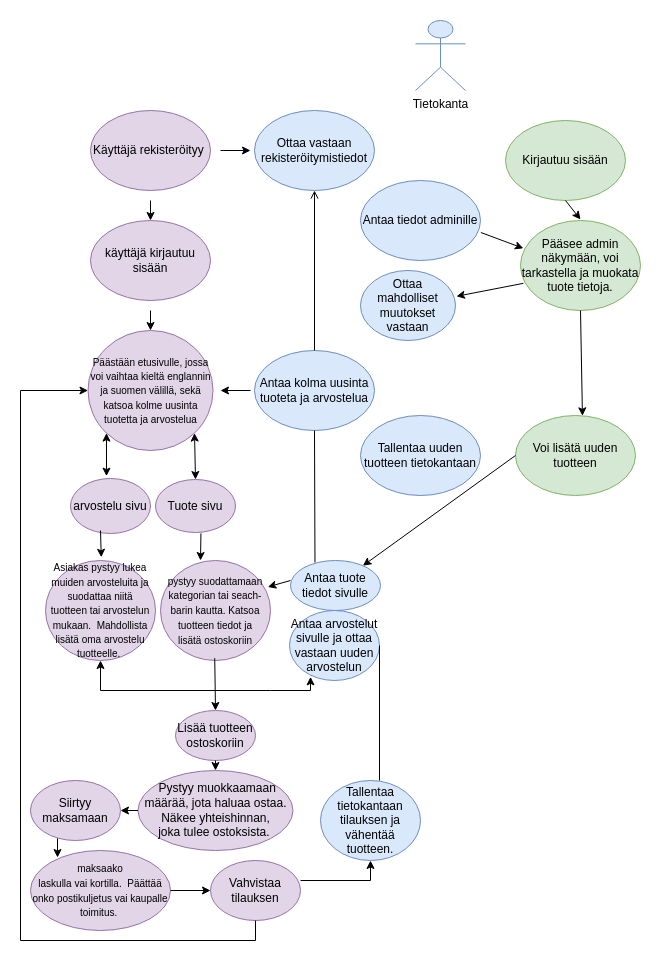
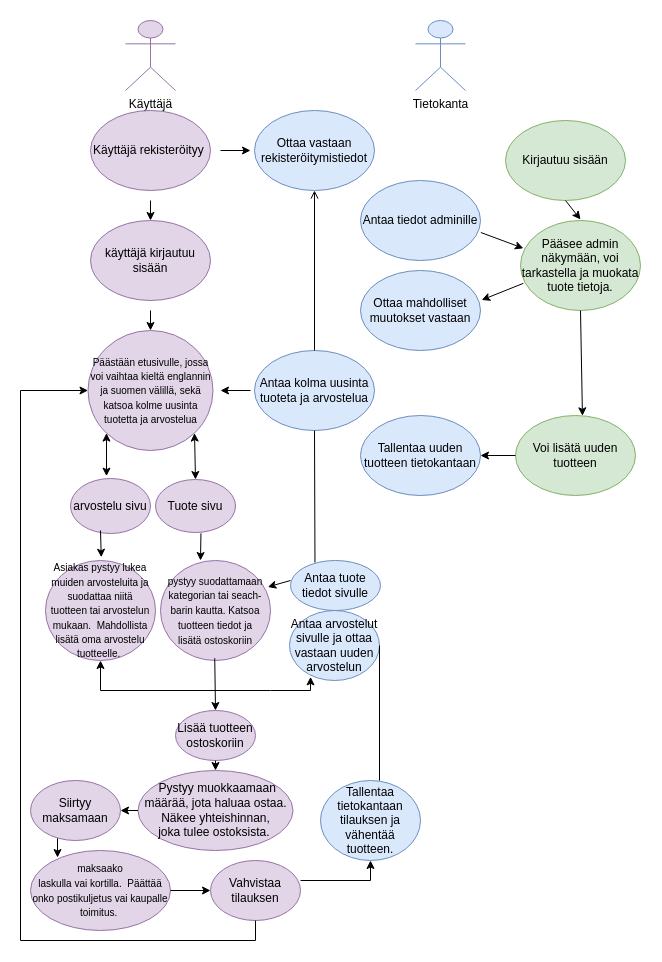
node "Käyttäjä": added
node "Ottaa mahdolliset muutokset vastaan": size 95x70 -> 120x80
edge "Voi lisätä uuden tuotteen" -> "Antaa tuote tiedot sivulle": now "Voi lisätä uuden tuotteen" -> "Tallentaa uuden tuotteen tietokantaan"
